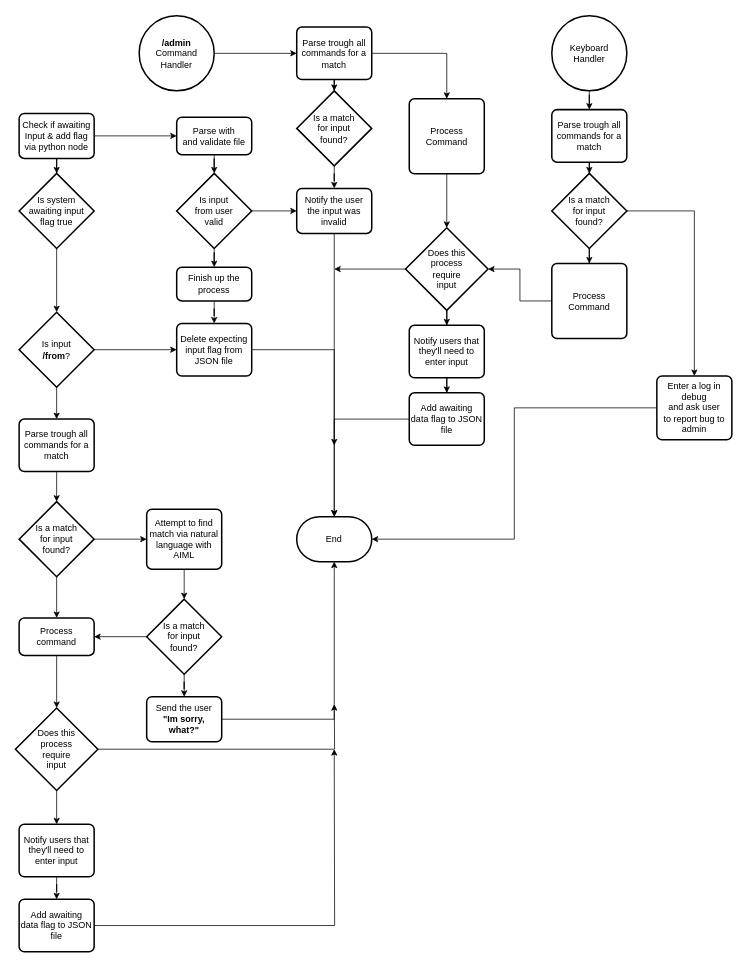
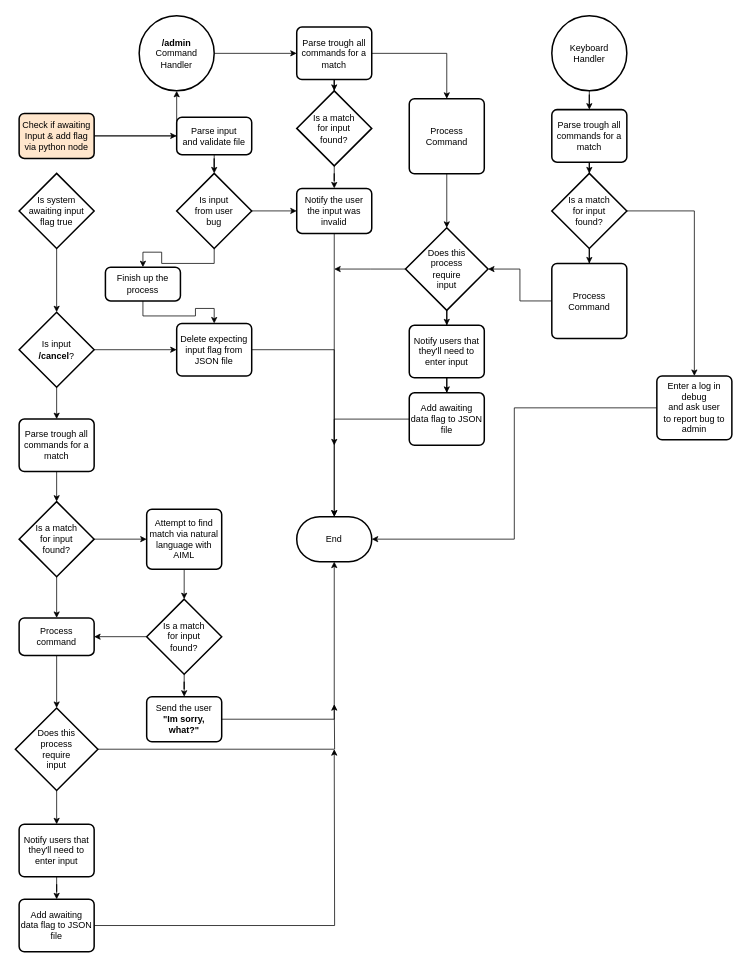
node "Check if awaiting Input & add flag via python node": fillcolor #ffffff -> #ffe6cc
node "Parse with and validate file": label "Parse with and validate file" -> "Parse input and validate file"
edge "Check if awaiting Input & add flag via python node" -> "Is system awaiting input flag true": now "Check if awaiting Input & add flag via python node" -> "/admin Command Handler"
node "Is input from user valid": label "Is input from user valid" -> "Is input from user bug"
node "Finish up the process": moved (214, 284) -> (143, 284)
node "Is input /from?": label "Is input /from?" -> "Is input /cancel?"
